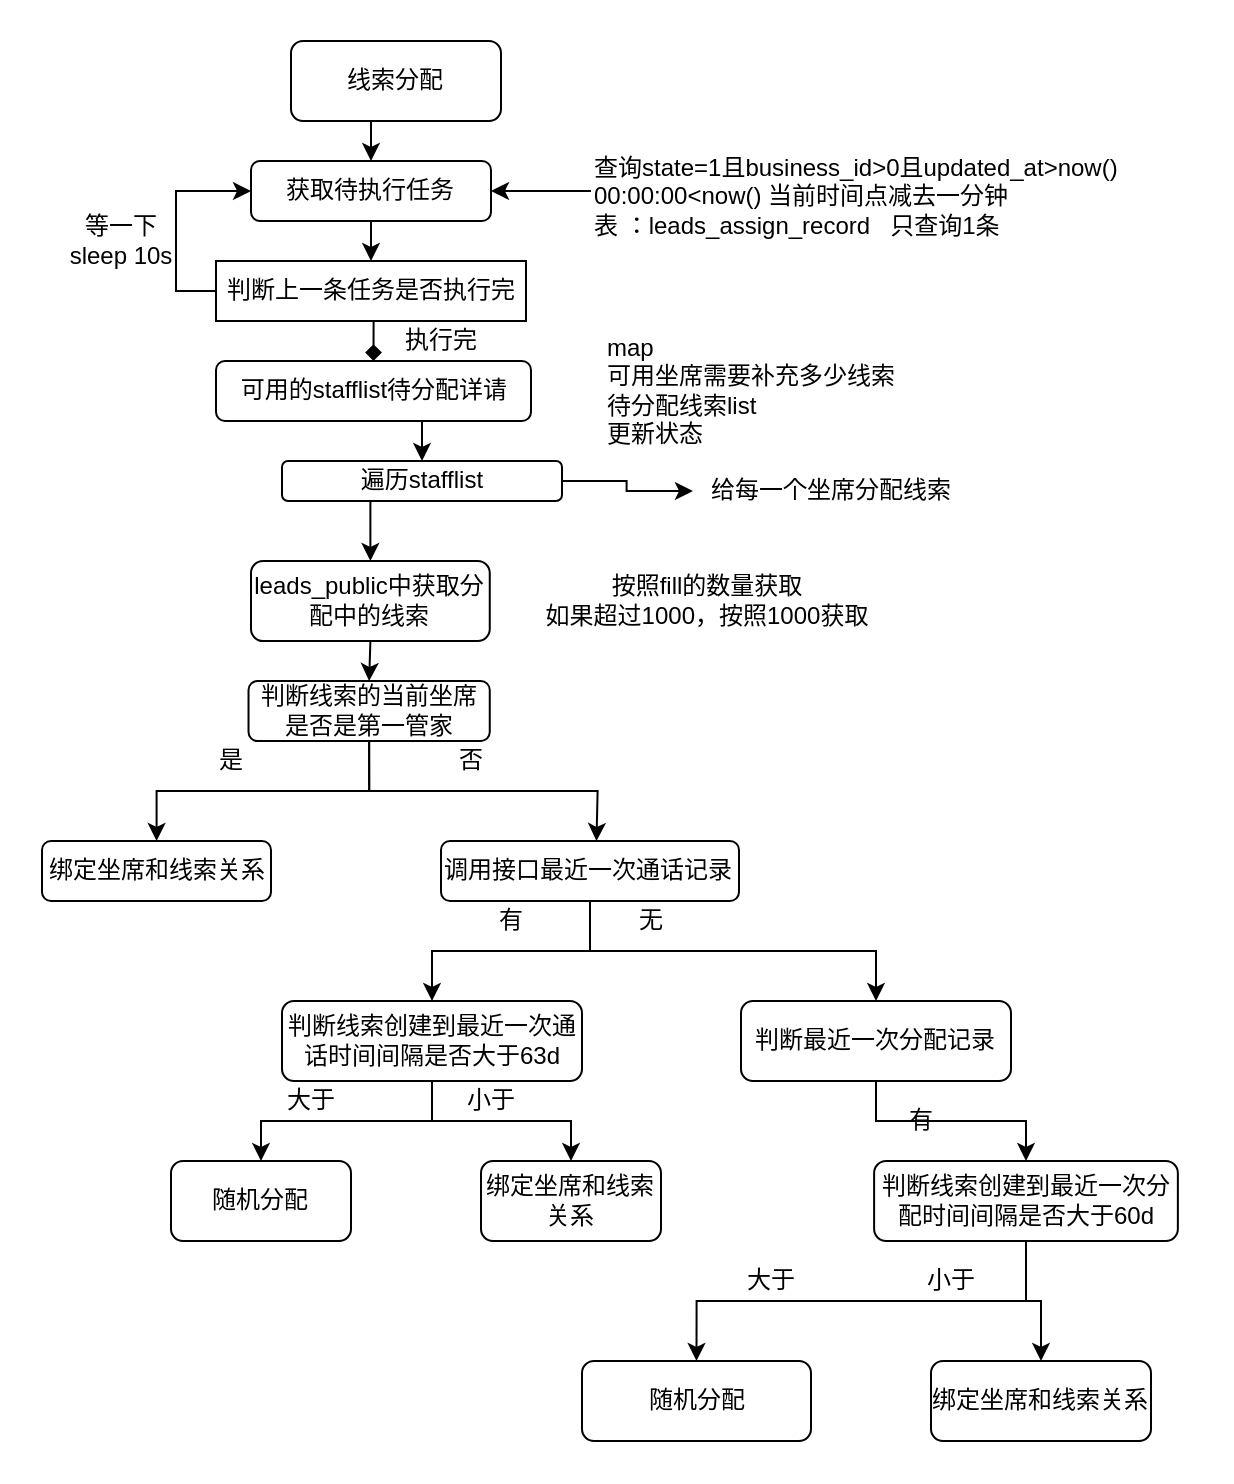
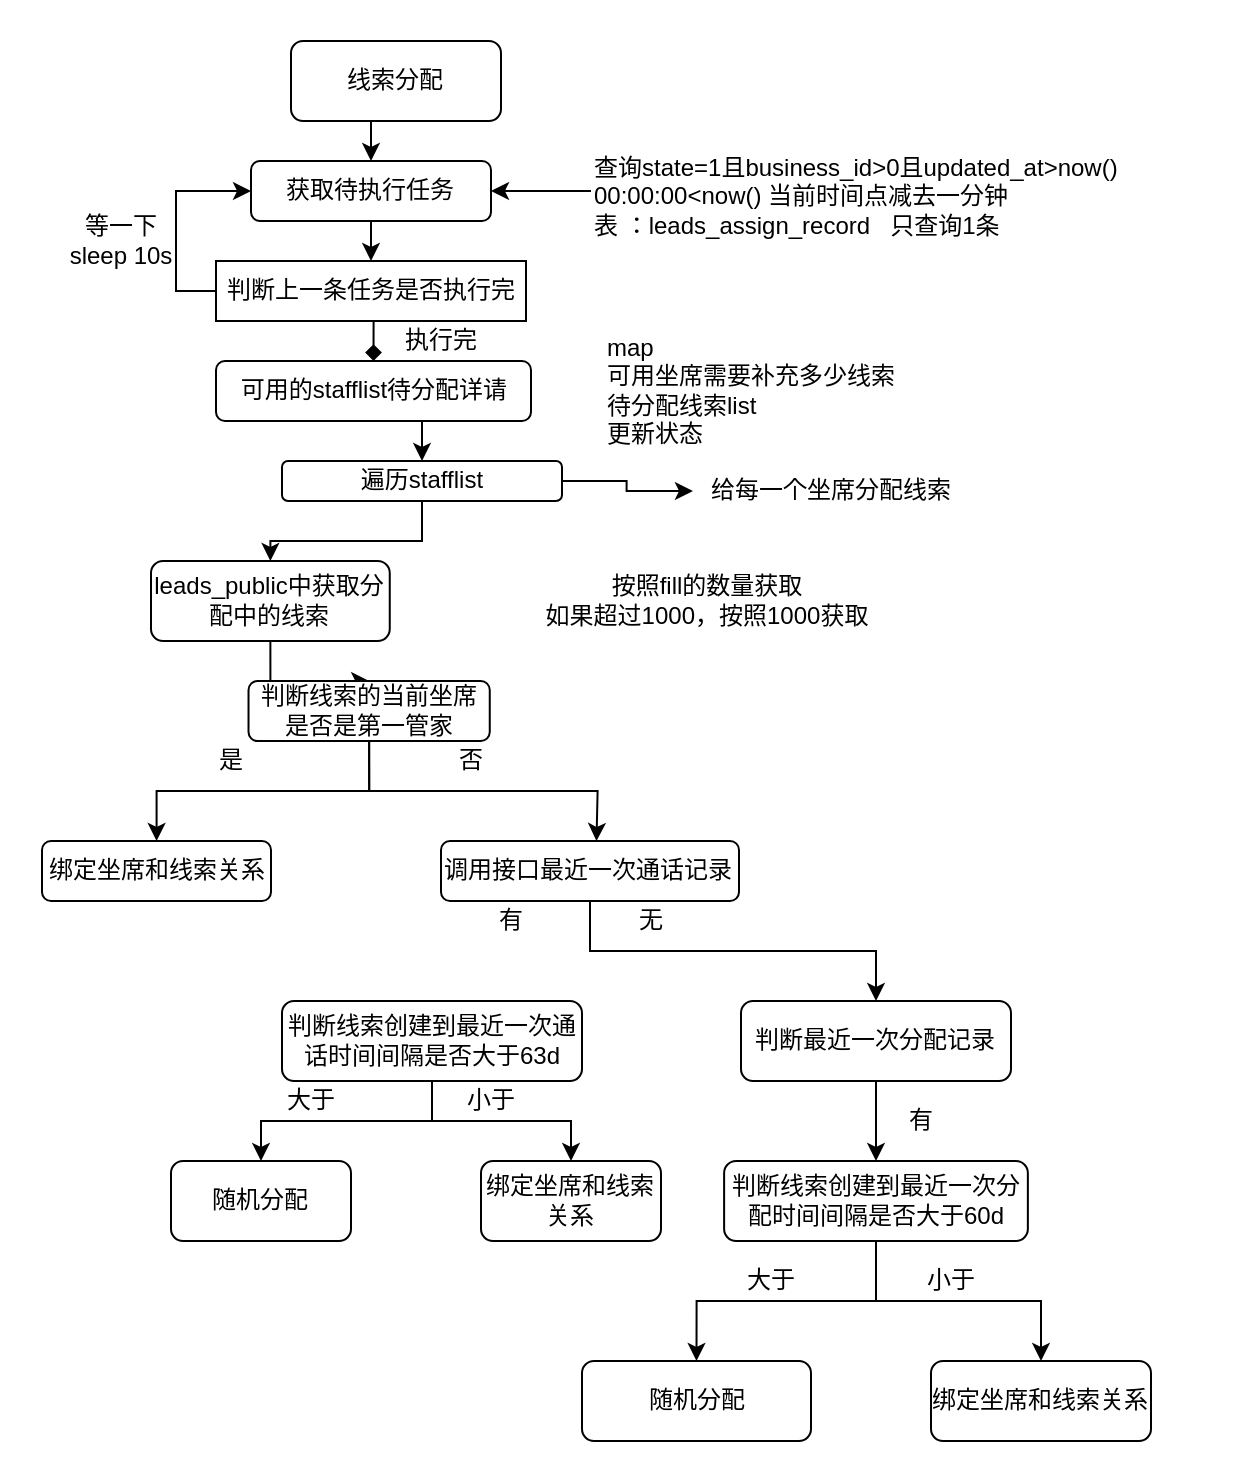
node "leads_public中获取分配中的线索": moved (370, 601) -> (270, 601)
edge "调用接口最近一次通话记录" -> "判断线索创建到最近一次通话时间间隔是否大于63d": removed
node "判断线索创建到最近一次分配时间间隔是否大于60d": moved (1026, 1201) -> (876, 1201)
